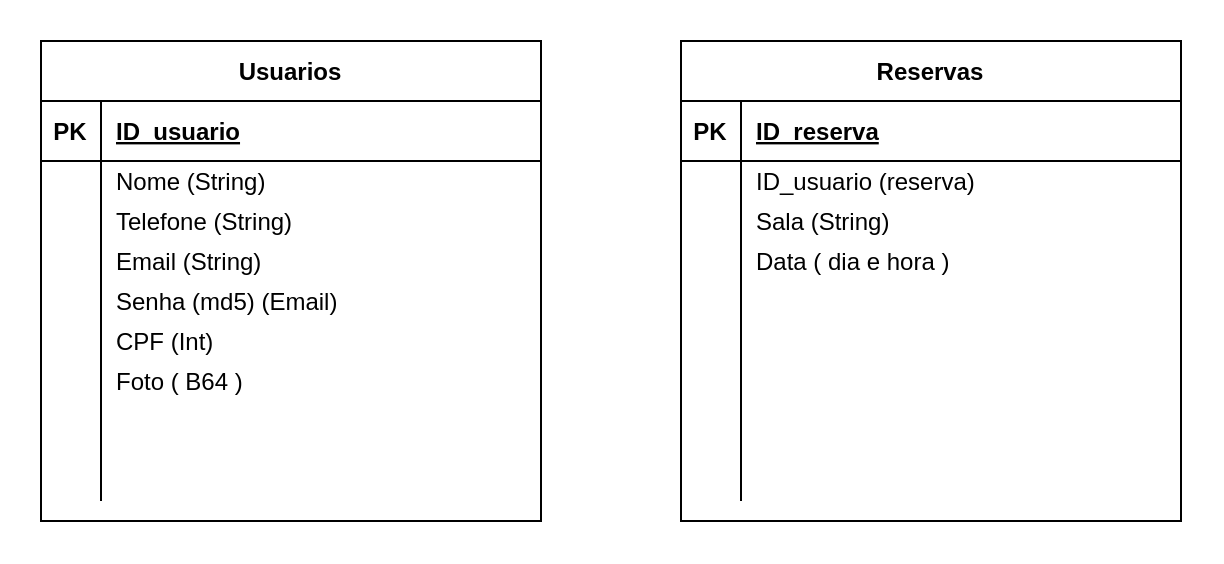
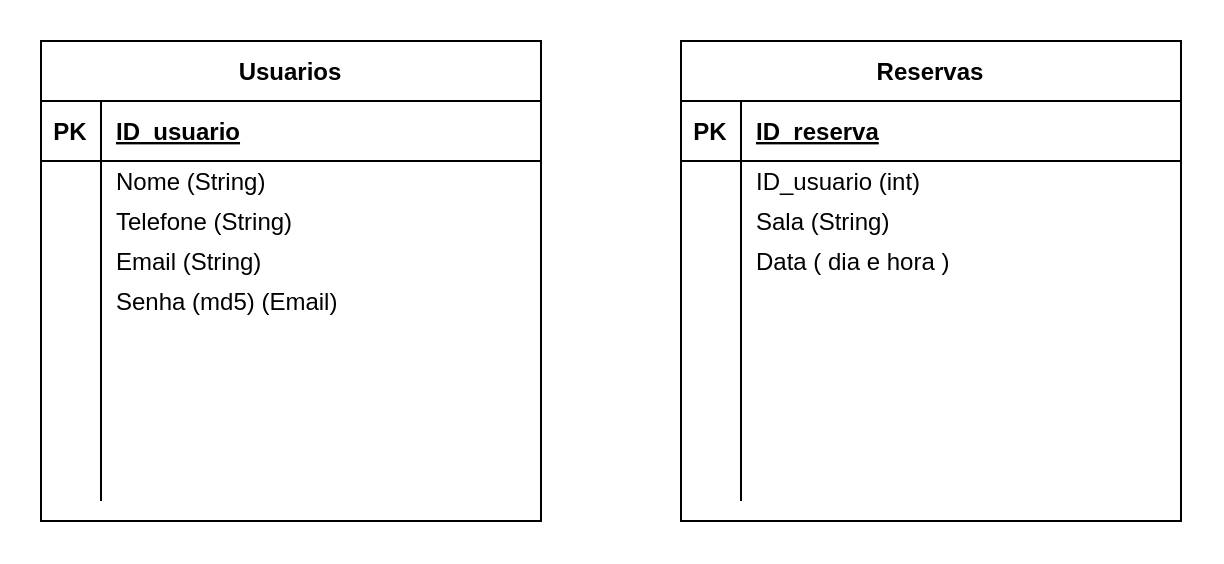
node "ID_usuario (reserva)": label "ID_usuario (reserva)" -> "ID_usuario (int)"
node "CPF (Int)": removed
node "Foto ( B64 )": removed
